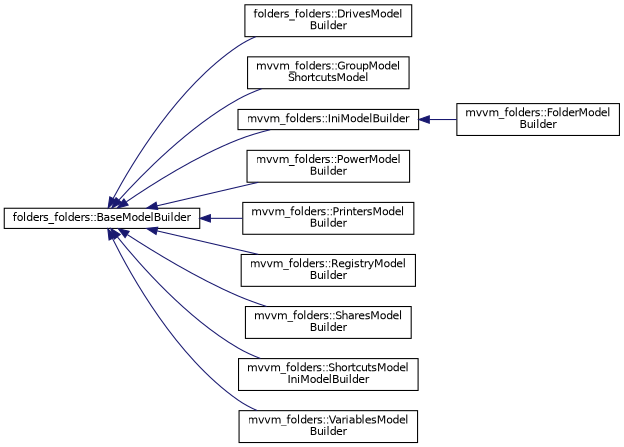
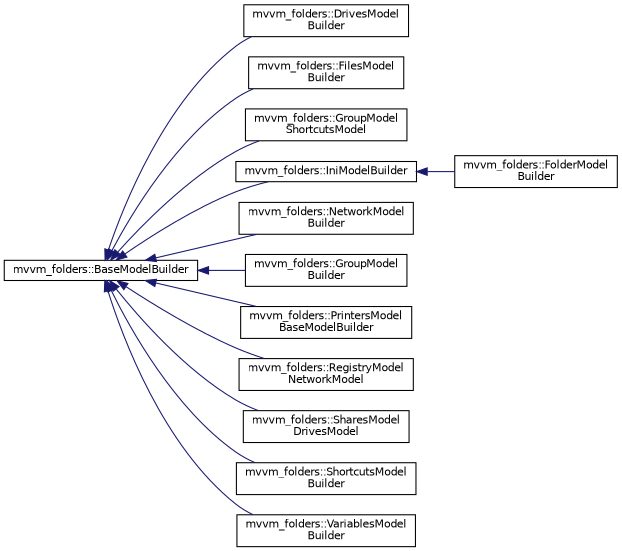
node "folders_folders::DrivesModel Builder": label "folders_folders::DrivesModel Builder" -> "mvvm_folders::DrivesModel Builder"
node "mvvm_folders::FilesModel Builder": added
node "mvvm_folders::PowerModel Builder": label "mvvm_folders::PowerModel Builder" -> "mvvm_folders::GroupModel Builder"
node "folders_folders::BaseModelBuilder": label "folders_folders::BaseModelBuilder" -> "mvvm_folders::BaseModelBuilder"
node "mvvm_folders::NetworkModel Builder": added
node "mvvm_folders::PrintersModel Builder": label "mvvm_folders::PrintersModel Builder" -> "mvvm_folders::PrintersModel BaseModelBuilder"
node "mvvm_folders::RegistryModel Builder": label "mvvm_folders::RegistryModel Builder" -> "mvvm_folders::RegistryModel NetworkModel"
node "mvvm_folders::SharesModel Builder": label "mvvm_folders::SharesModel Builder" -> "mvvm_folders::SharesModel DrivesModel"
node "mvvm_folders::ShortcutsModel IniModelBuilder": label "mvvm_folders::ShortcutsModel IniModelBuilder" -> "mvvm_folders::ShortcutsModel Builder"
